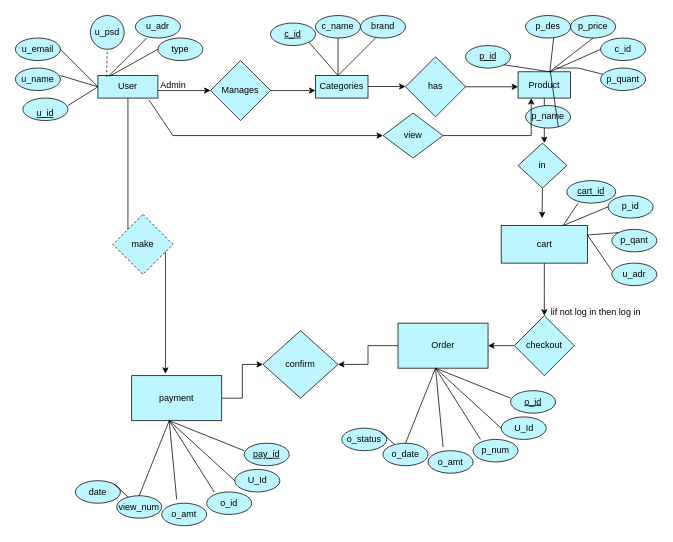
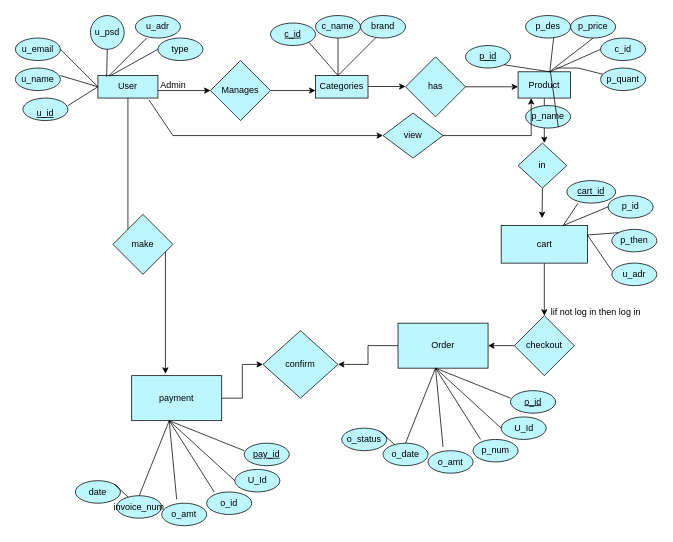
edge "u_psd" -- "User": style dashed -> solid
node "p_qant": label "p_qant" -> "p_then"
node "make": style dashed -> solid
node "view_num": label "view_num" -> "invoice_num"
